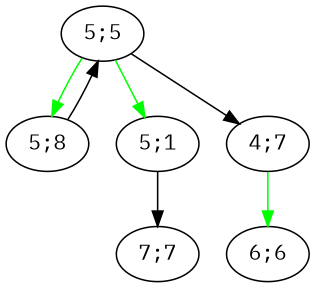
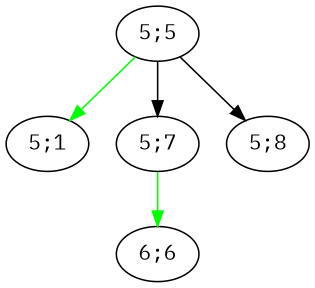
edge "5;5" -> "5;8": color green -> black
edge "5;8" -> "5;5": removed
node "4;7": label "4;7" -> "5;7"
node "7;7": removed
